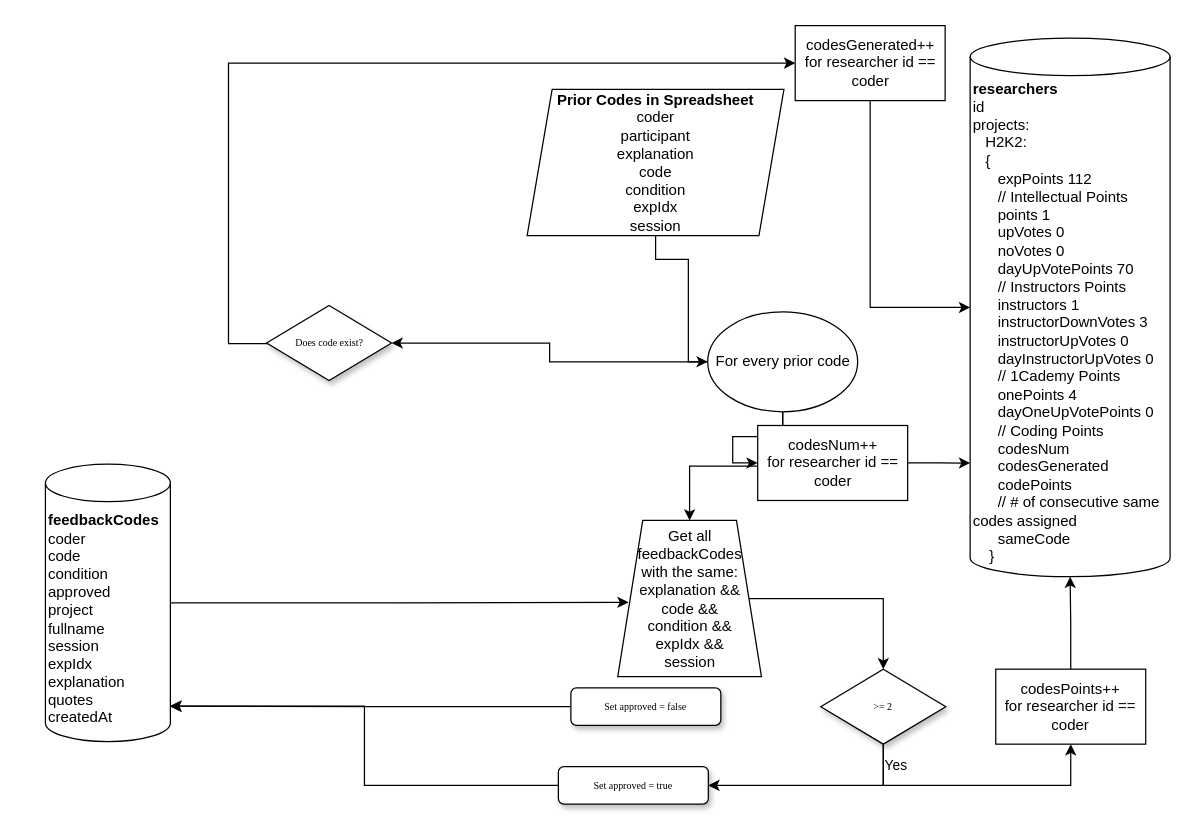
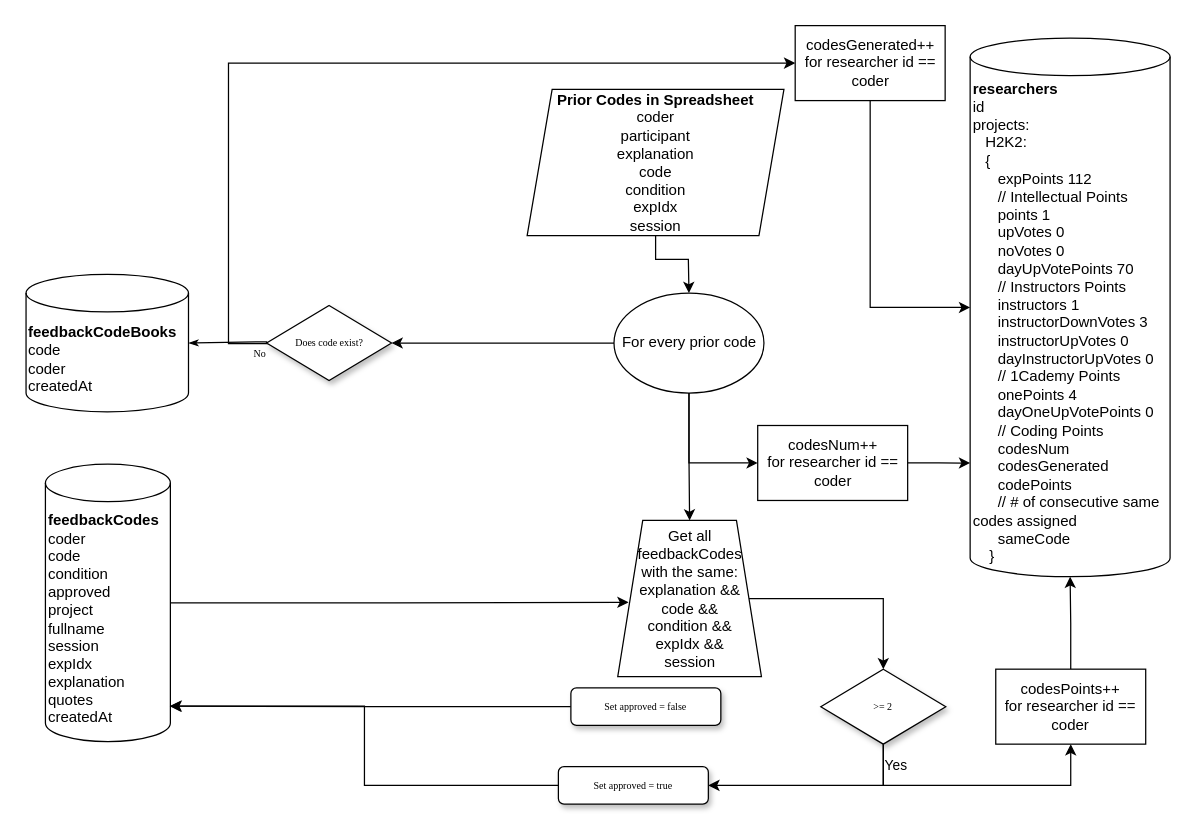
node "feedbackCodeBooks code coder createdAt": added
edge "Does code exist?" -> "feedbackCodeBooks code coder createdAt": added, label "No"
node "For every prior code": moved (783, 362) -> (689, 343)
